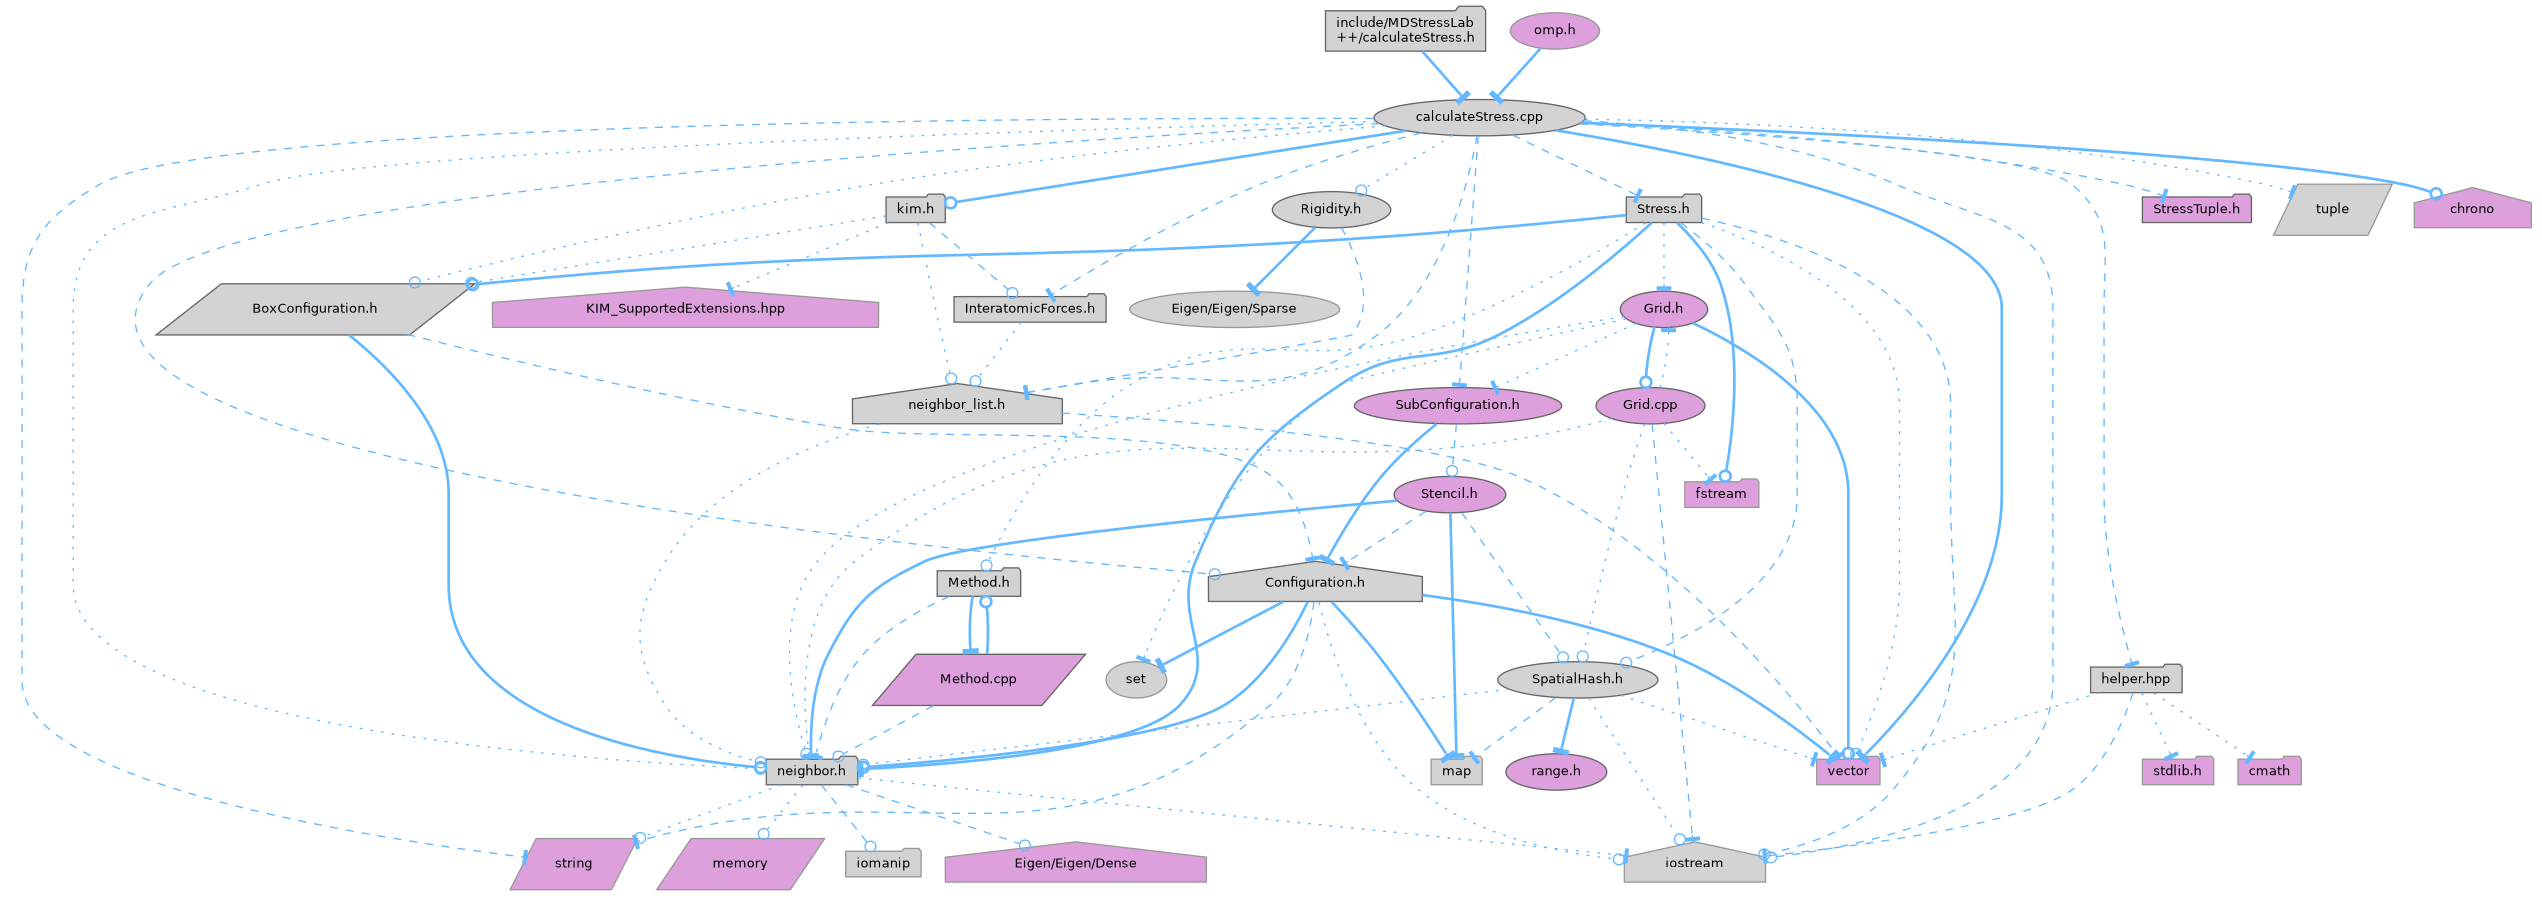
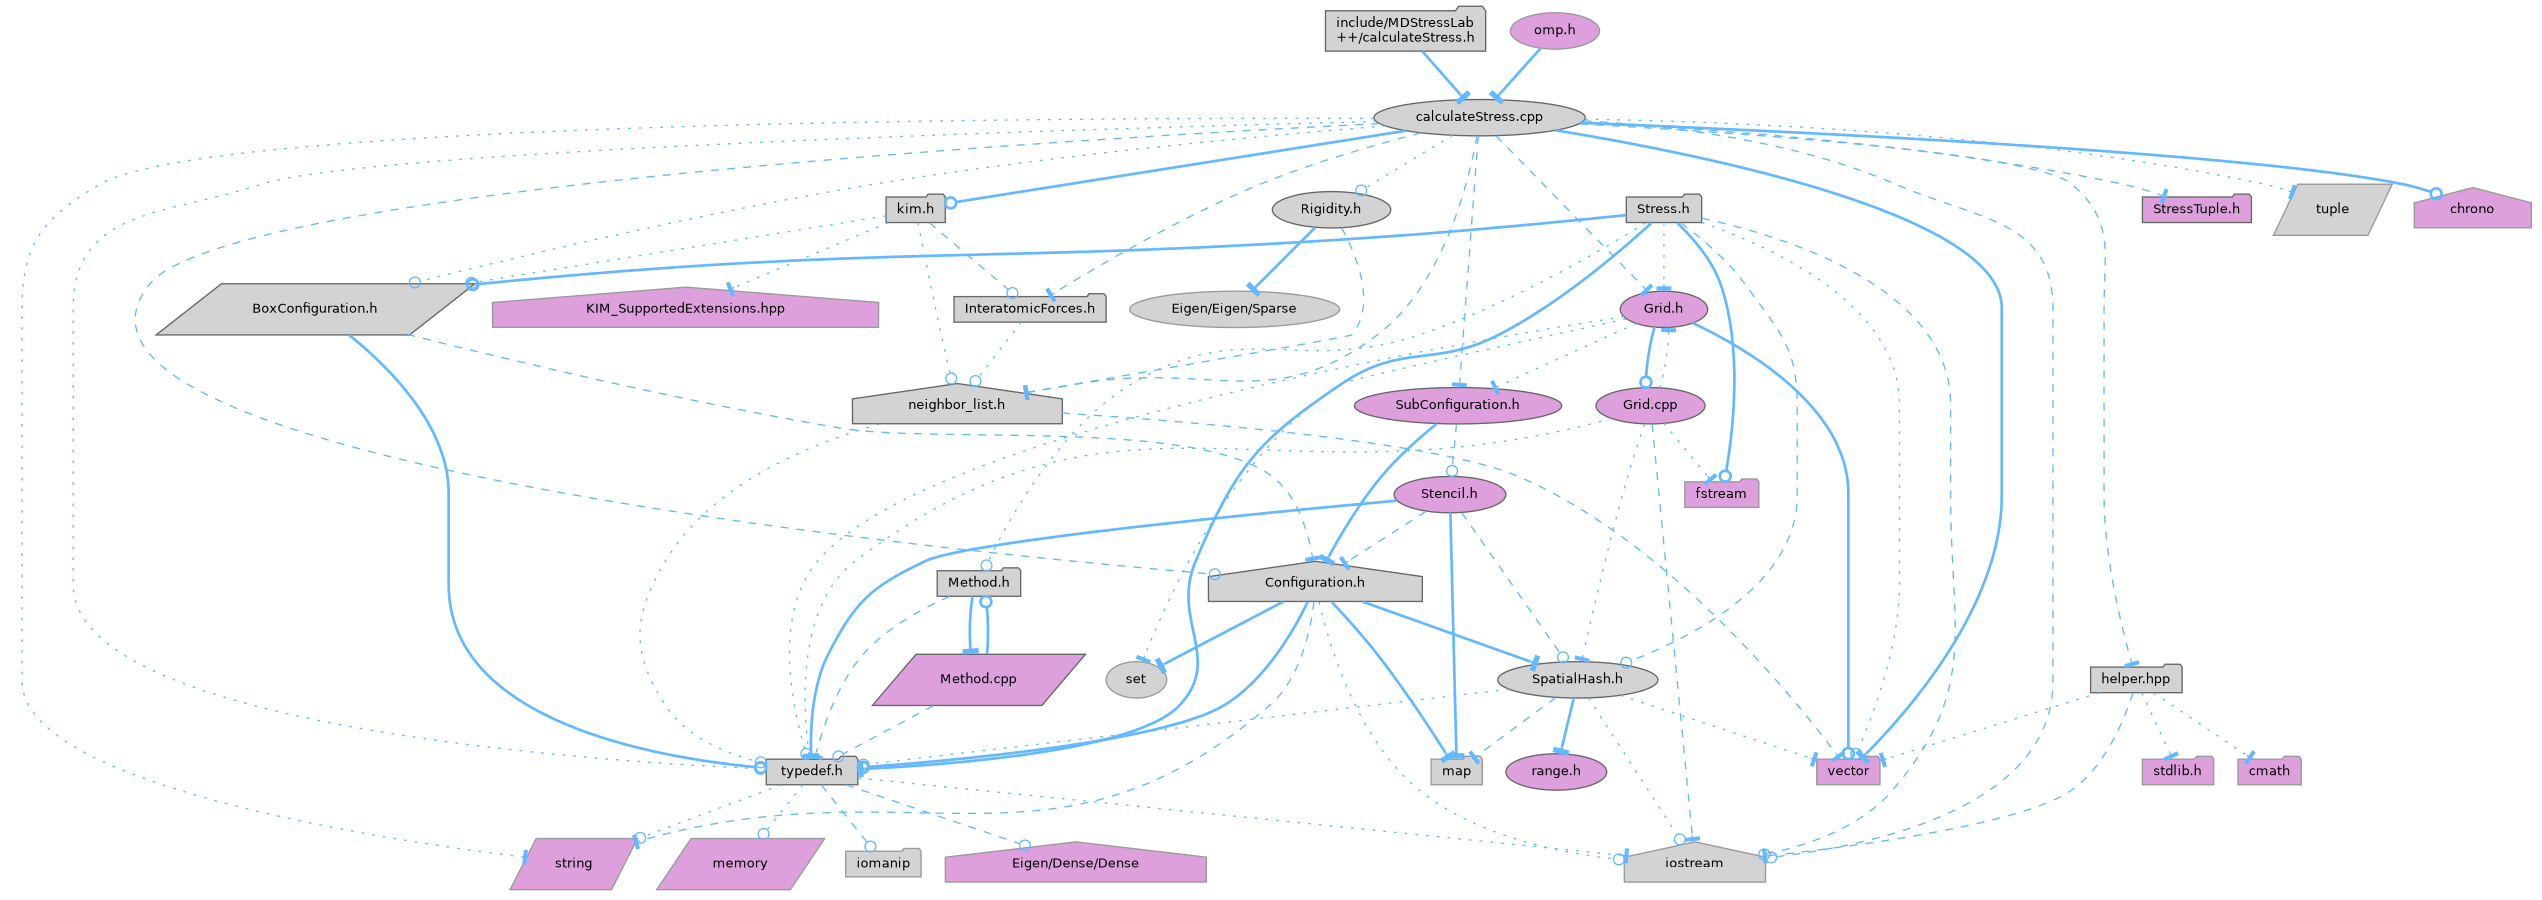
edge "calculateStress.cpp" -> "string": style dashed -> dotted
edge "calculateStress.cpp" -> "Stress.h": now "calculateStress.cpp" -> "Grid.h"
edge "Grid.cpp" -> "SpatialHash.h": arrowhead odot -> tee
edge "Configuration.h" -> "vector": now "Configuration.h" -> "SpatialHash.h"
node "neighbor.h": label "neighbor.h" -> "typedef.h"
node "Eigen/Eigen/Dense": label "Eigen/Eigen/Dense" -> "Eigen/Dense/Dense"
